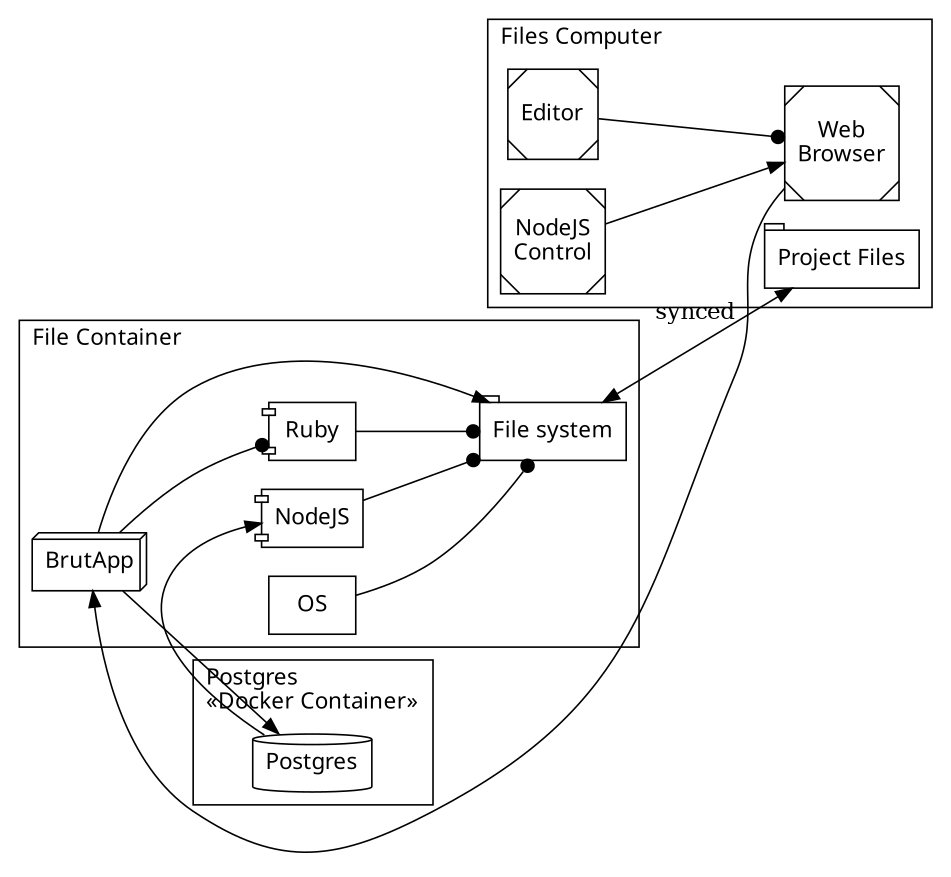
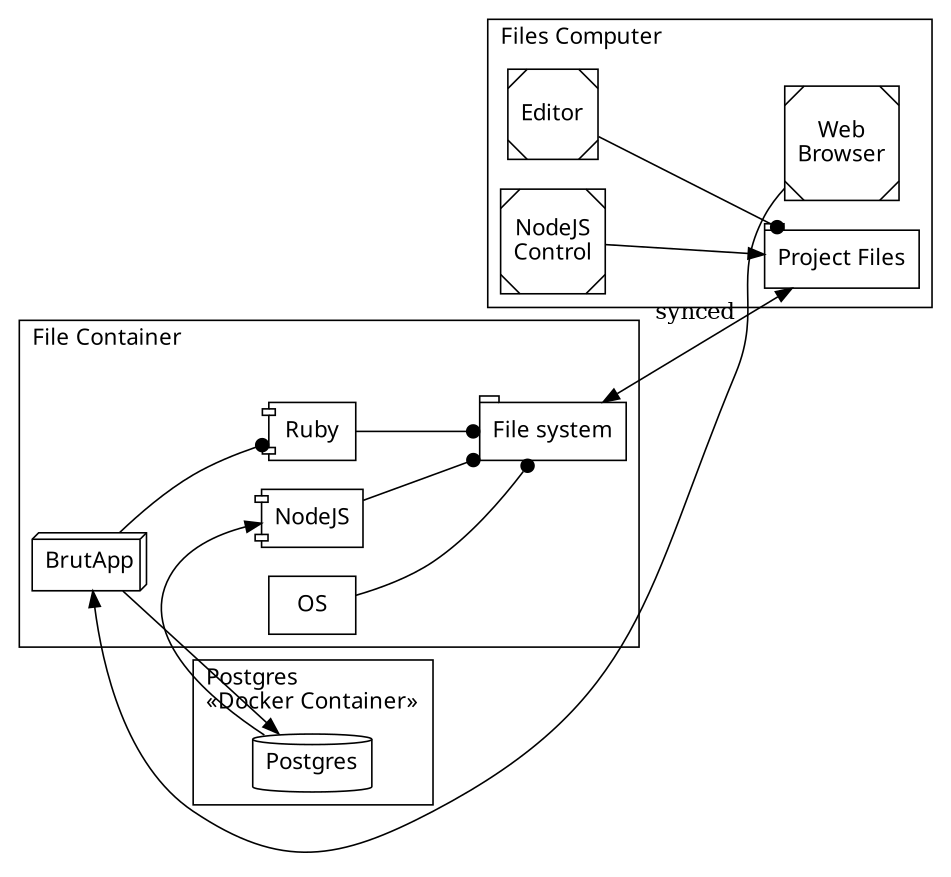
edge "Editor" -> "Web Browser": now "Editor" -> "Project Files"
edge "NodeJS Control" -> "Web Browser": now "NodeJS Control" -> "Project Files"
edge "BrutApp" -> "File system": removed
